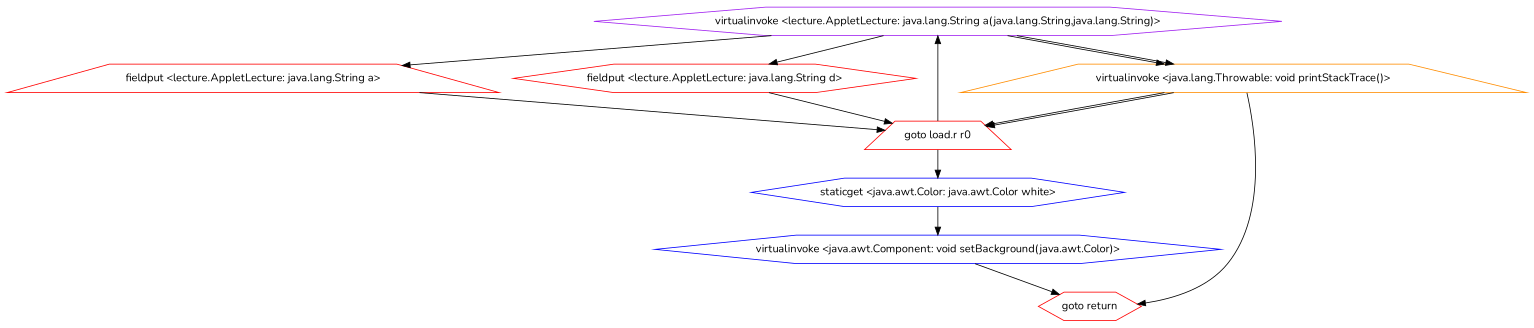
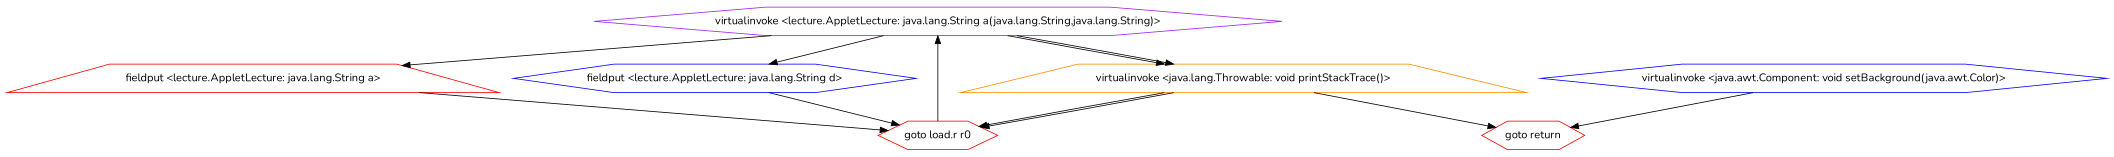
node "fieldput <lecture.AppletLecture: java.lang.String d>": color red -> blue
node "goto load.r r0": shape trapezium -> hexagon
node "staticget <java.awt.Color: java.awt.Color white>": removed
